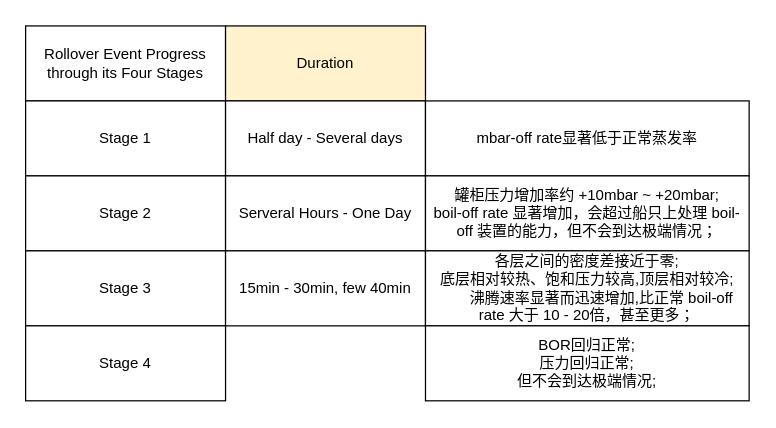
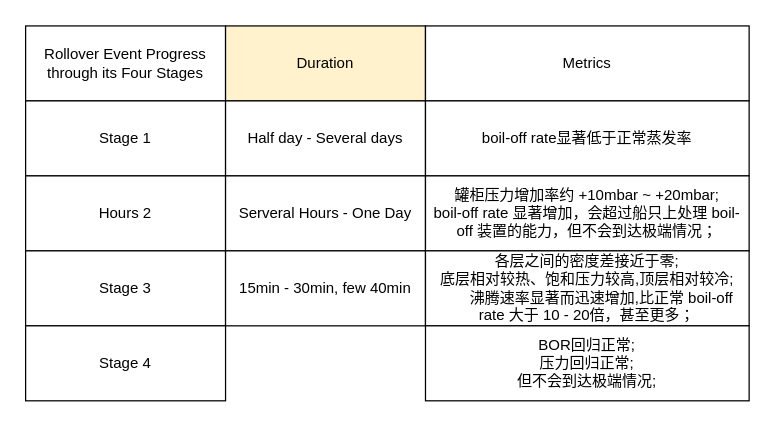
node "Metrics": added
node "mbar-off rate显著低于正常蒸发率": label "mbar-off rate显著低于正常蒸发率" -> "boil-off rate显著低于正常蒸发率"
node "Stage 2": label "Stage 2" -> "Hours 2"
